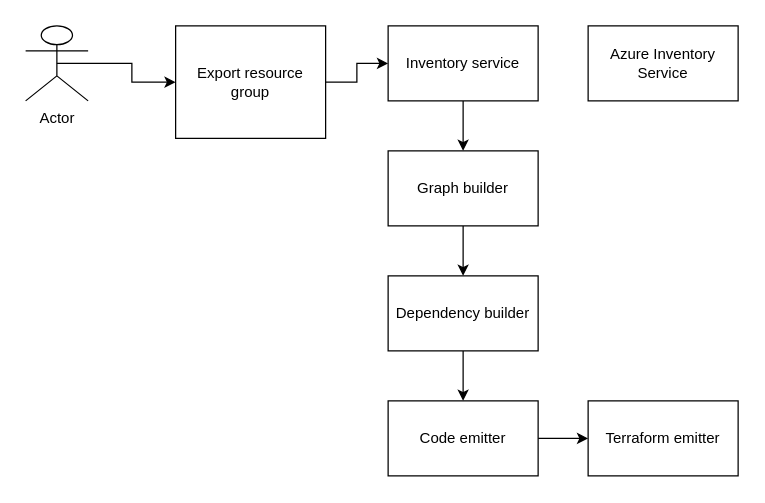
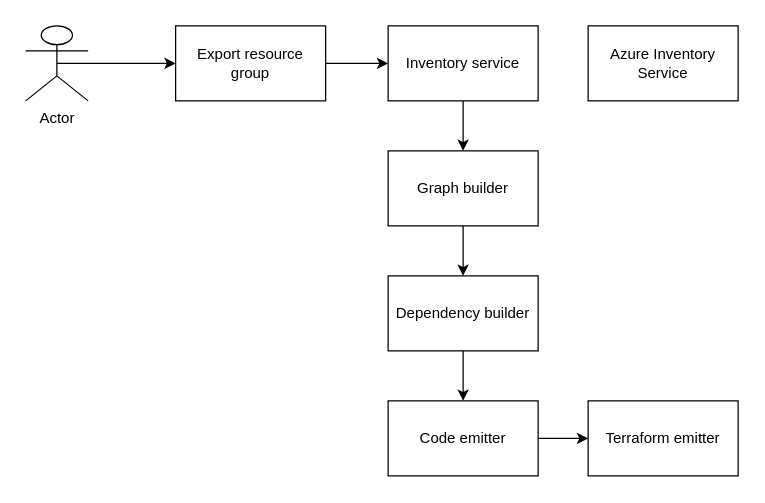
node "Export resource group": size 150x113 -> 150x75
